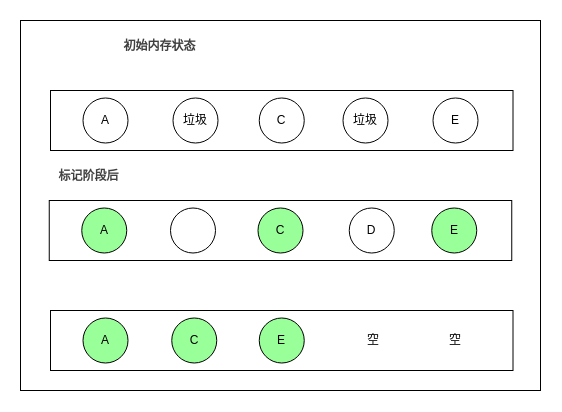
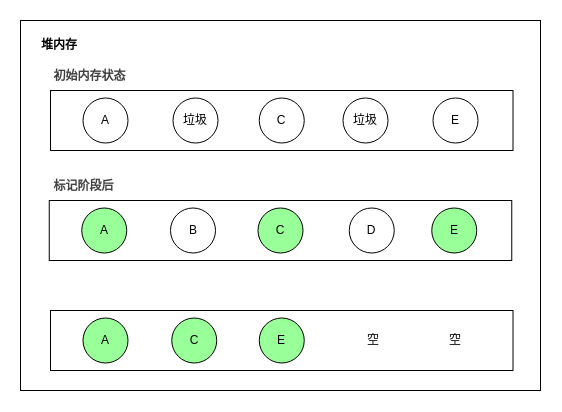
node "堆内存": added
node "初始内存状态": moved (160, 46) -> (90, 76)
node "标记阶段后": moved (89, 176) -> (84, 186)
node "B": added
